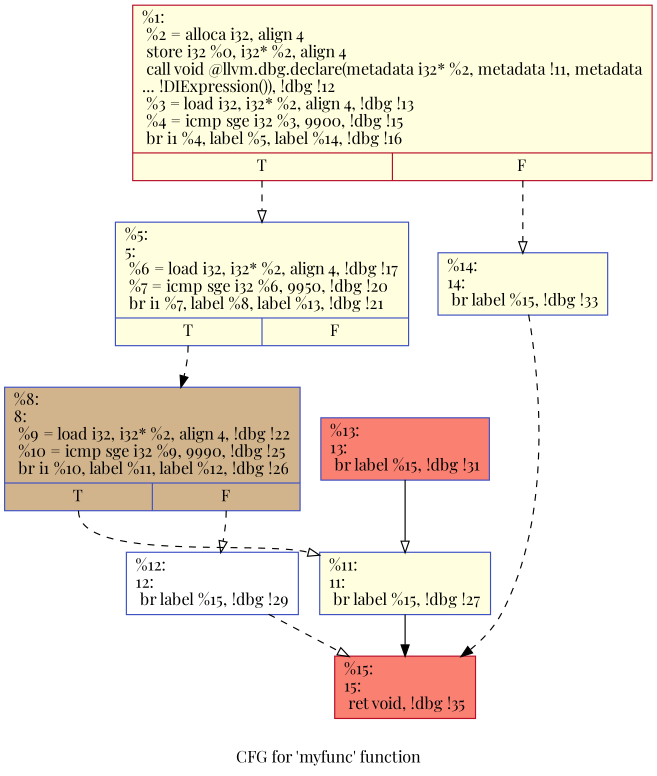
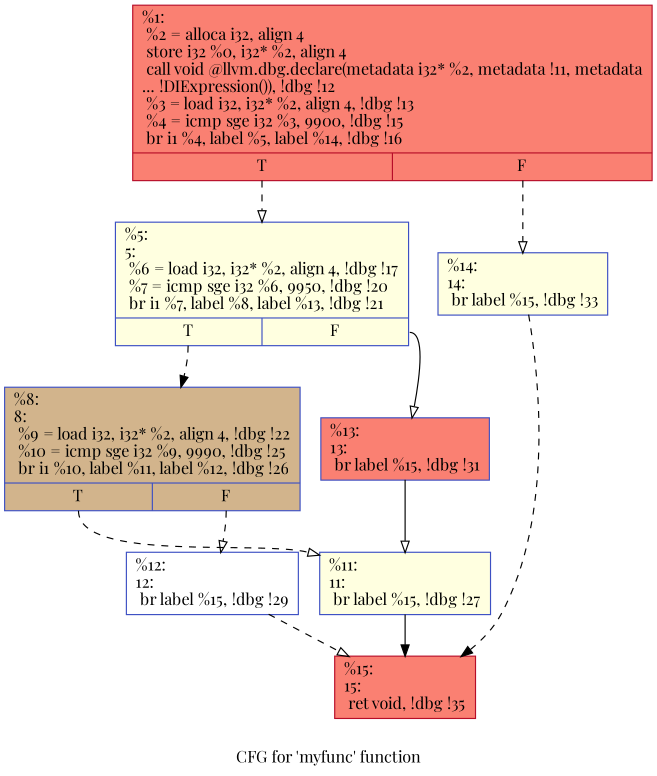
node "%1:": fillcolor lightyellow -> salmon
edge "%5:" -> "%13:": added
